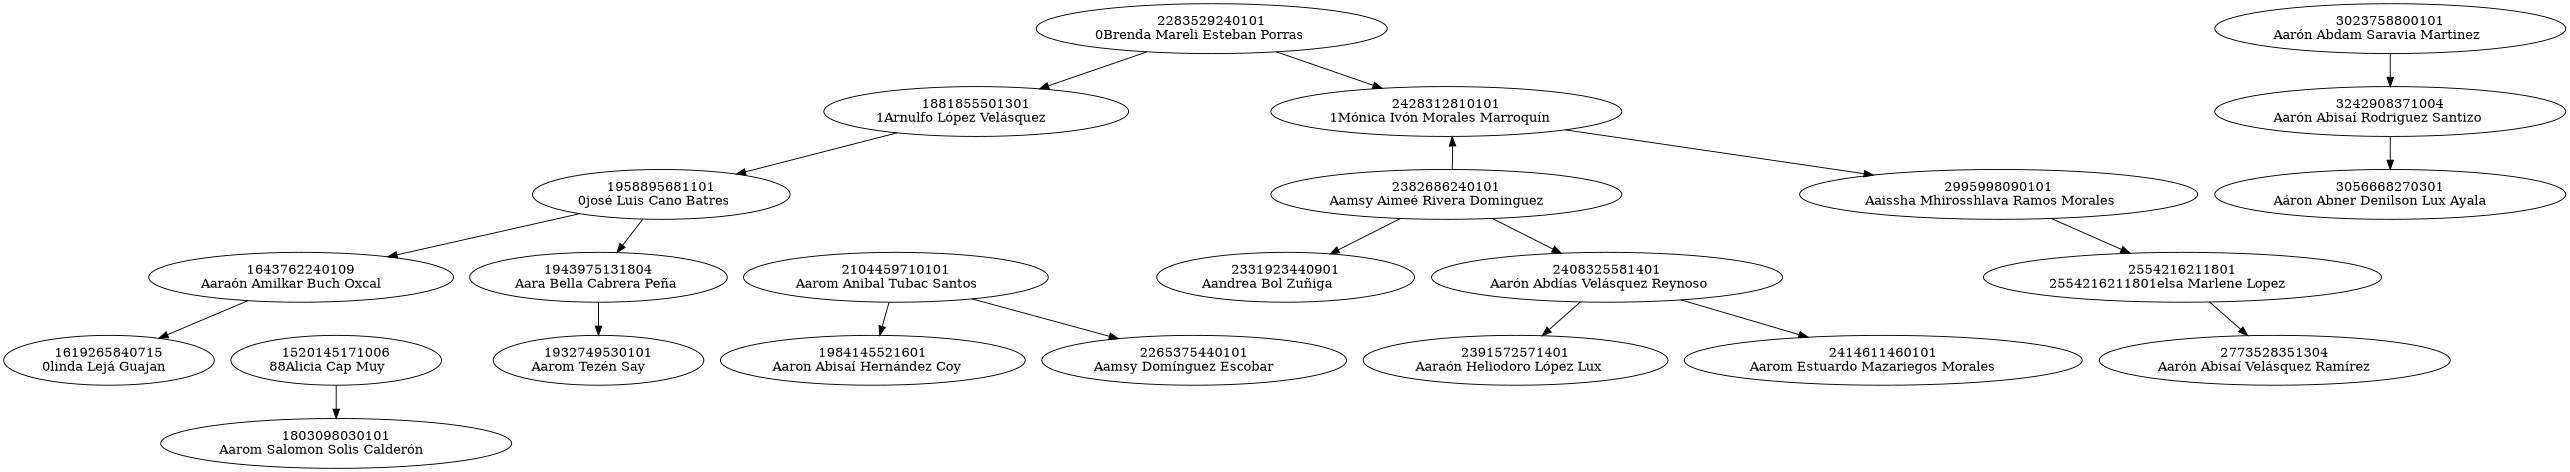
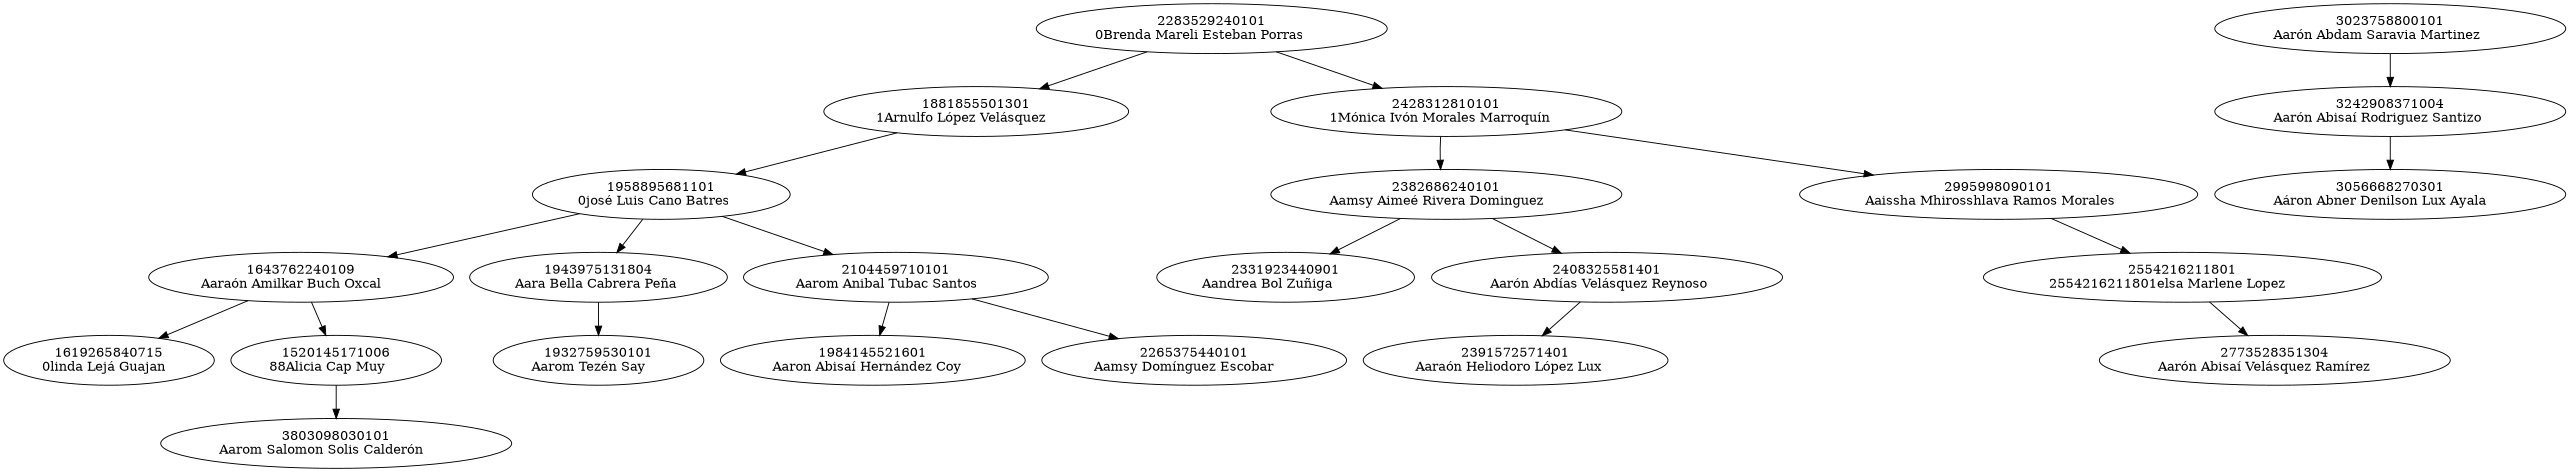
edge "2382686240101 Aamsy Aimeé Rivera Dominguez" -> "2428312810101 1Mónica Ivón Morales Marroquín": reversed
edge "1958895681101 0josé Luis Cano Batres" -> "2104459710101 Aarom Anibal Tubac Santos": added
edge "1643762240109 Aaraón Amilkar Buch Oxcal" -> "1520145171006 88Alicia Cap Muy": added
node "1932749530101 Aarom Tezén Say": label "1932749530101 Aarom Tezén Say" -> "1932759530101 Aarom Tezén Say"
node "2414611460101 Aarom Estuardo Mazariegos Morales": removed
node "1803098030101 Aarom Salomon Solis Calderón": label "1803098030101 Aarom Salomon Solis Calderón" -> "3803098030101 Aarom Salomon Solis Calderón"
